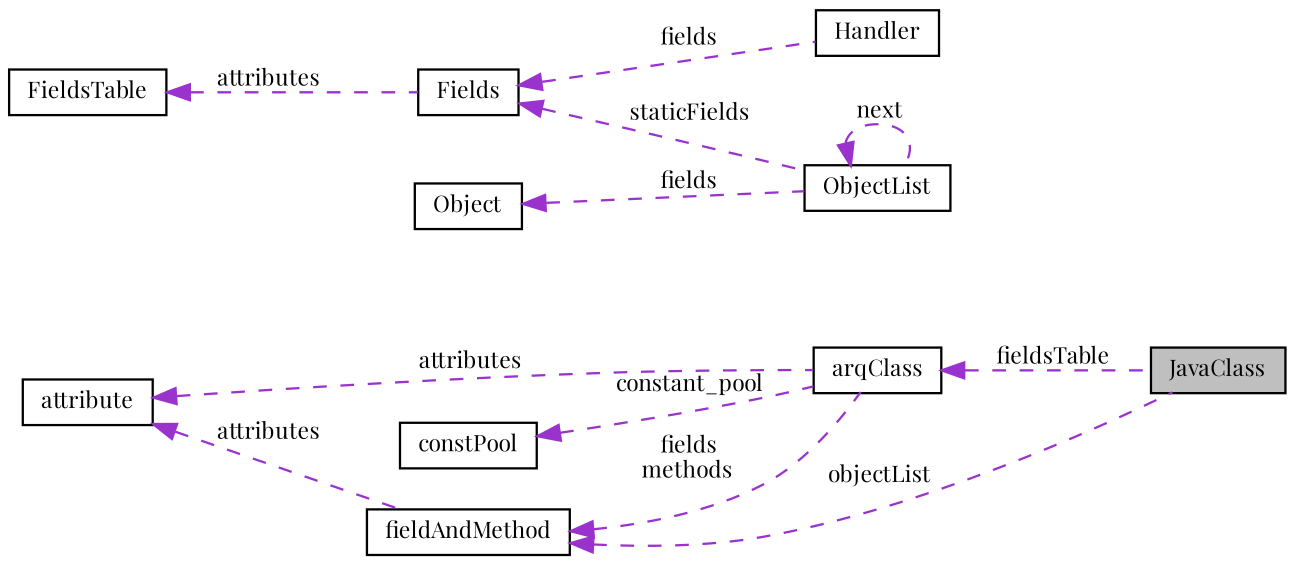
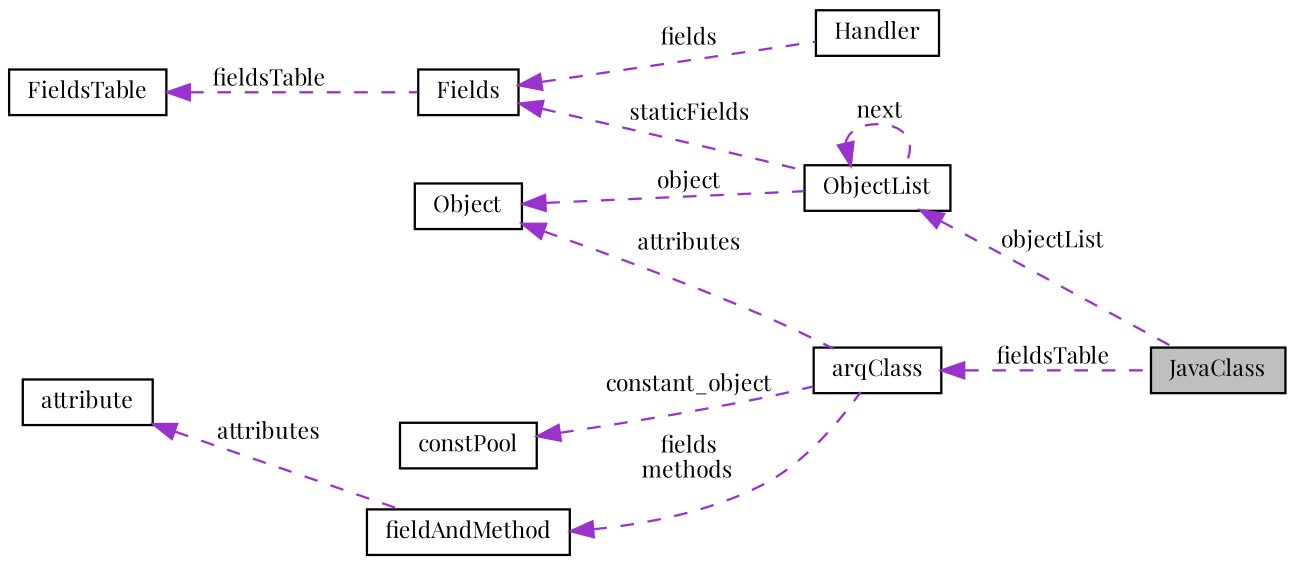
edge "Fields" -> "FieldsTable": label " attributes" -> " fieldsTable"
edge "ObjectList" -> "Object": label " fields" -> " object"
edge "arqClass" -> "attribute": now "arqClass" -> "Object"
edge "arqClass" -> "constPool": label " constant_pool" -> " constant_object"
edge "JavaClass" -> "fieldAndMethod": now "JavaClass" -> "ObjectList"
